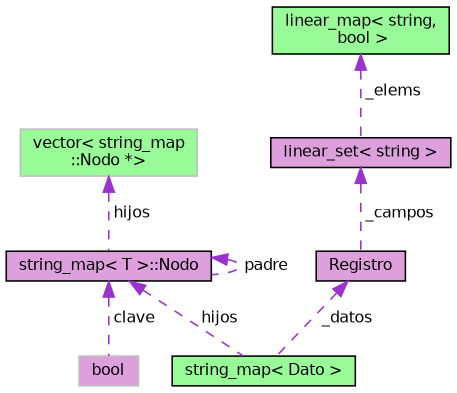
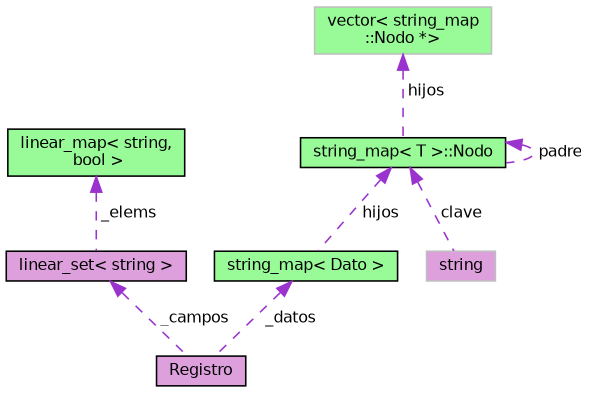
node "string_map< T >::Nodo": fillcolor plum -> palegreen
edge "string_map< Dato >" -> "Registro": reversed
node "bool": label "bool" -> "string"
